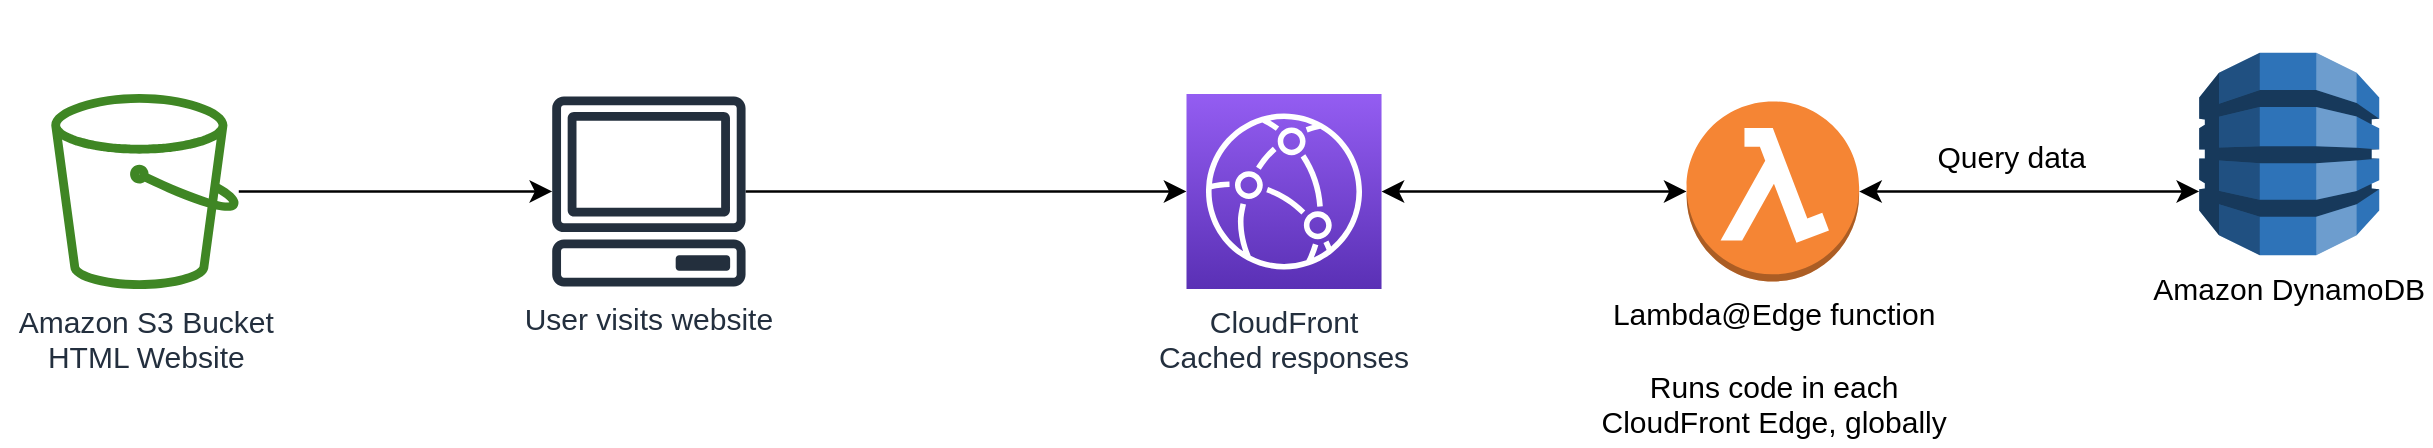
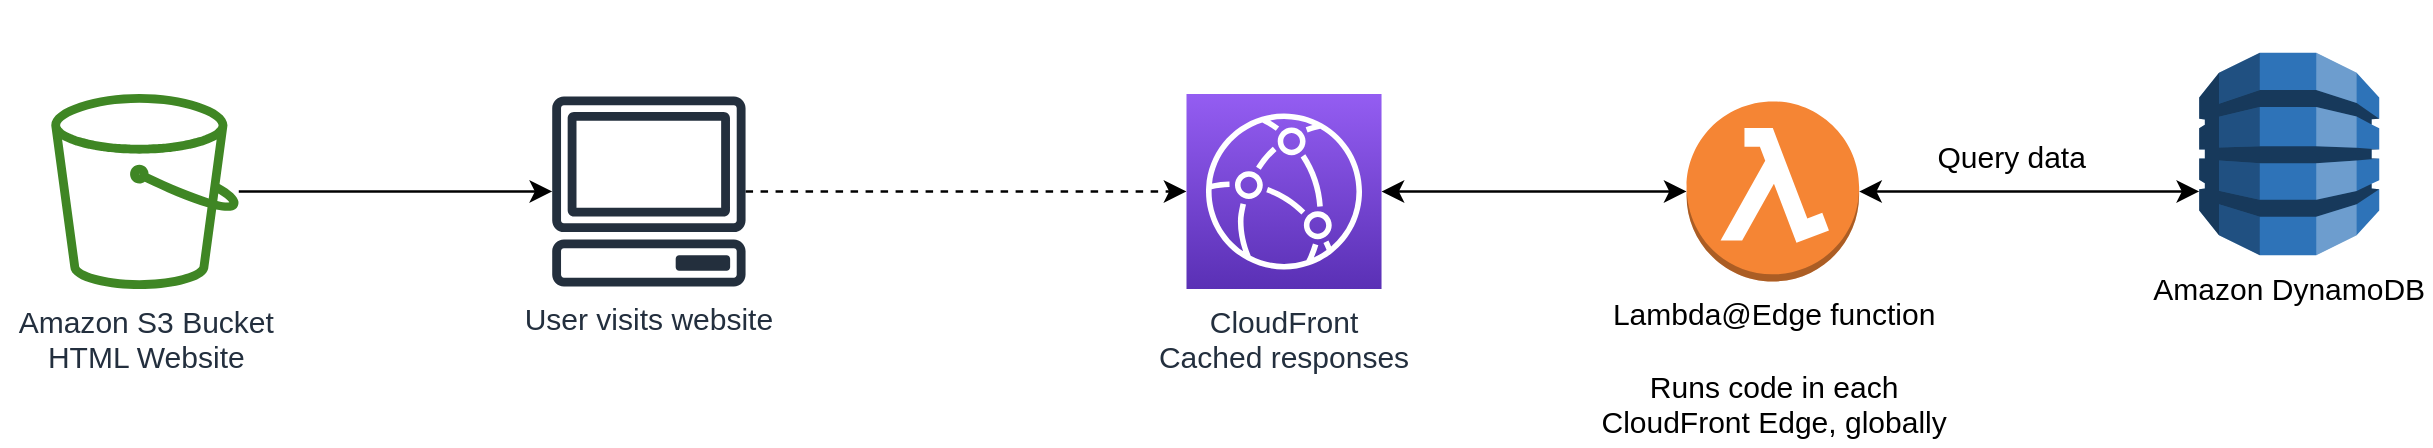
edge "User visits website" -> "CloudFront Cached responses": style solid -> dashed
